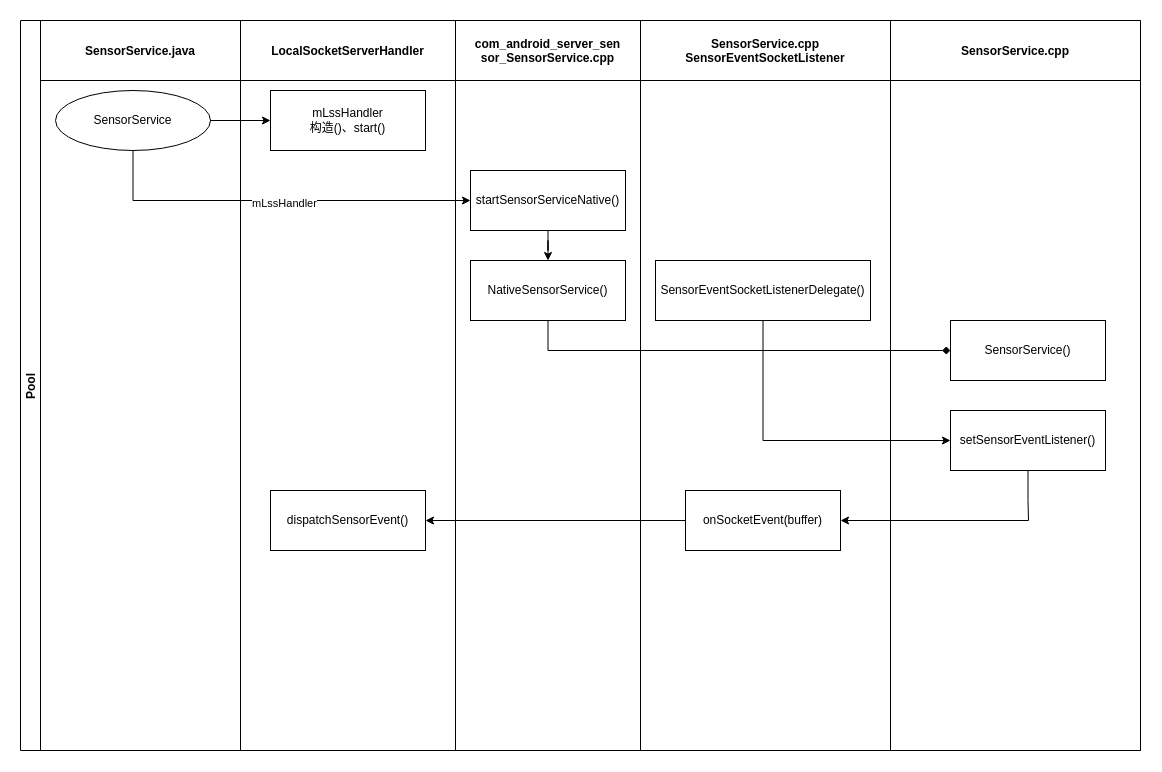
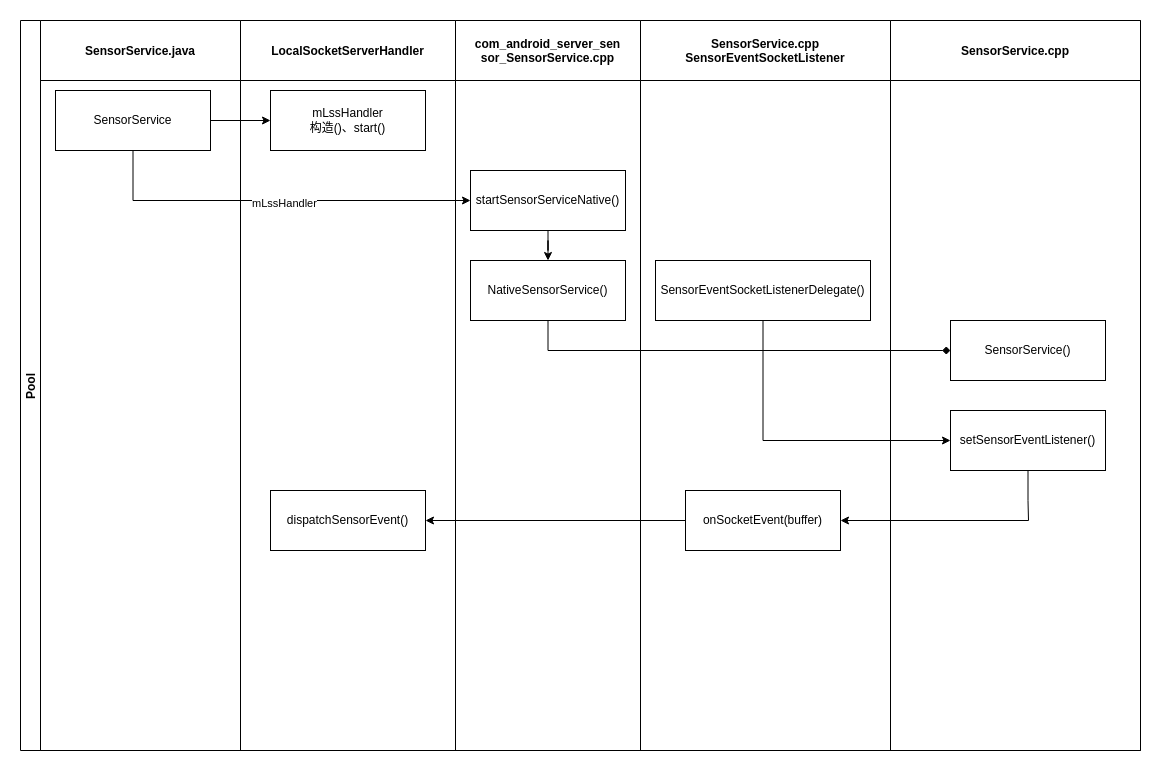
node "SensorService": shape ellipse -> rectangle
